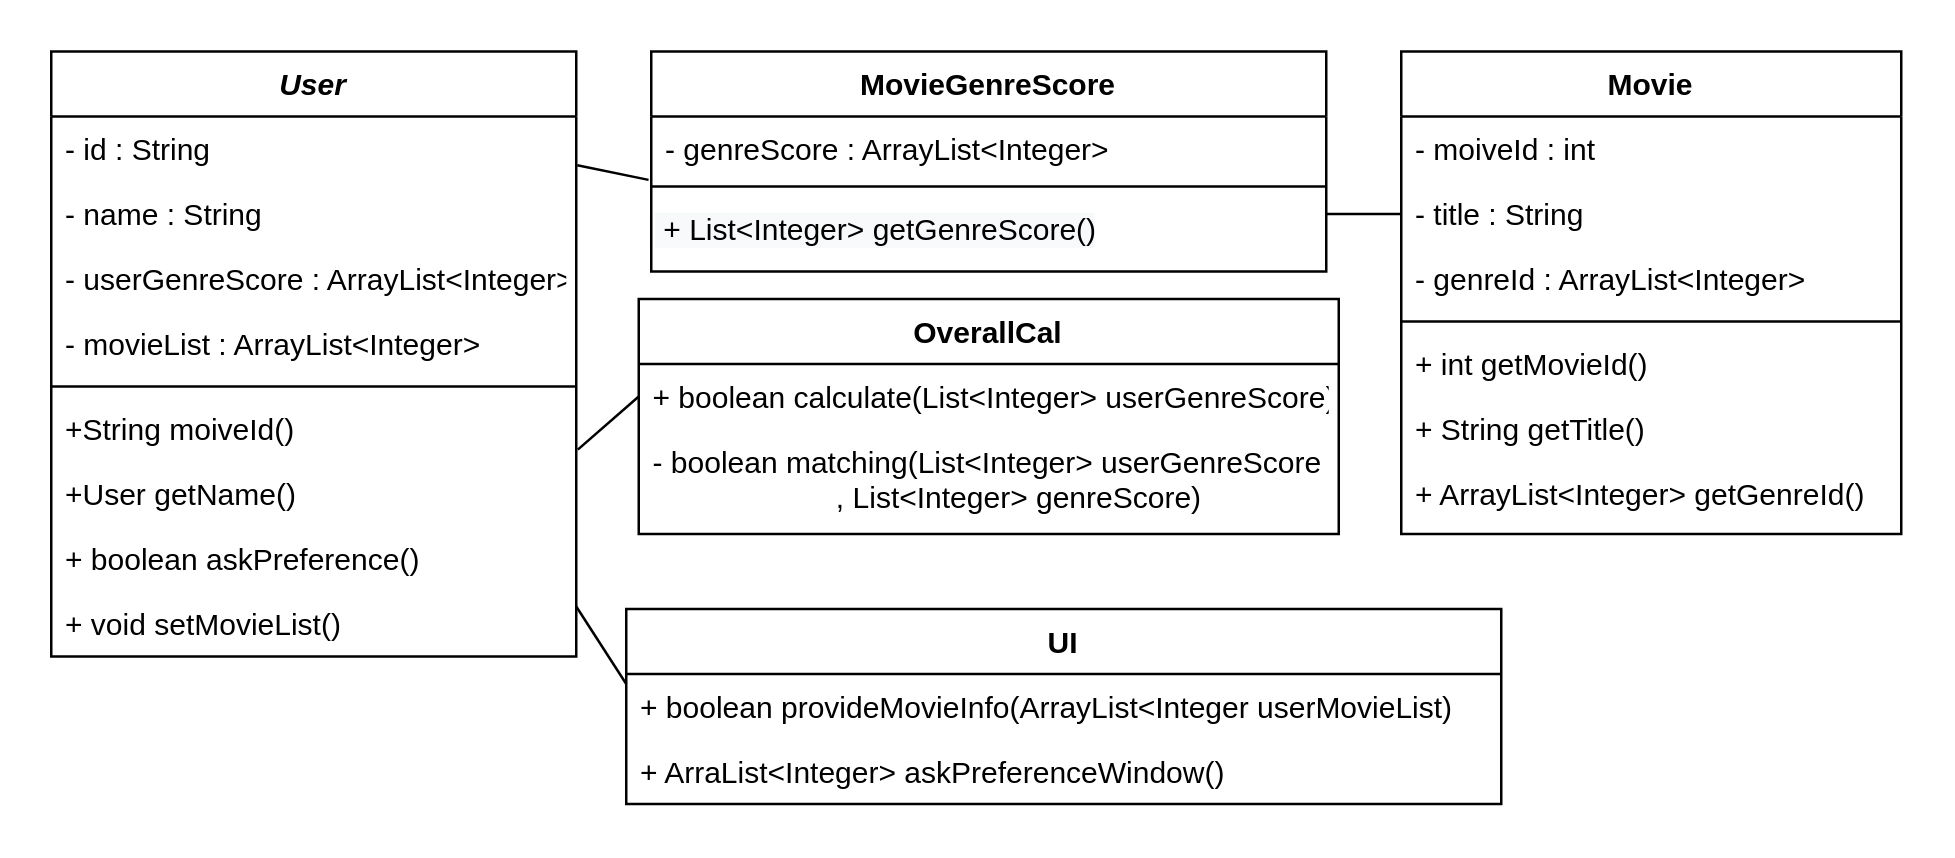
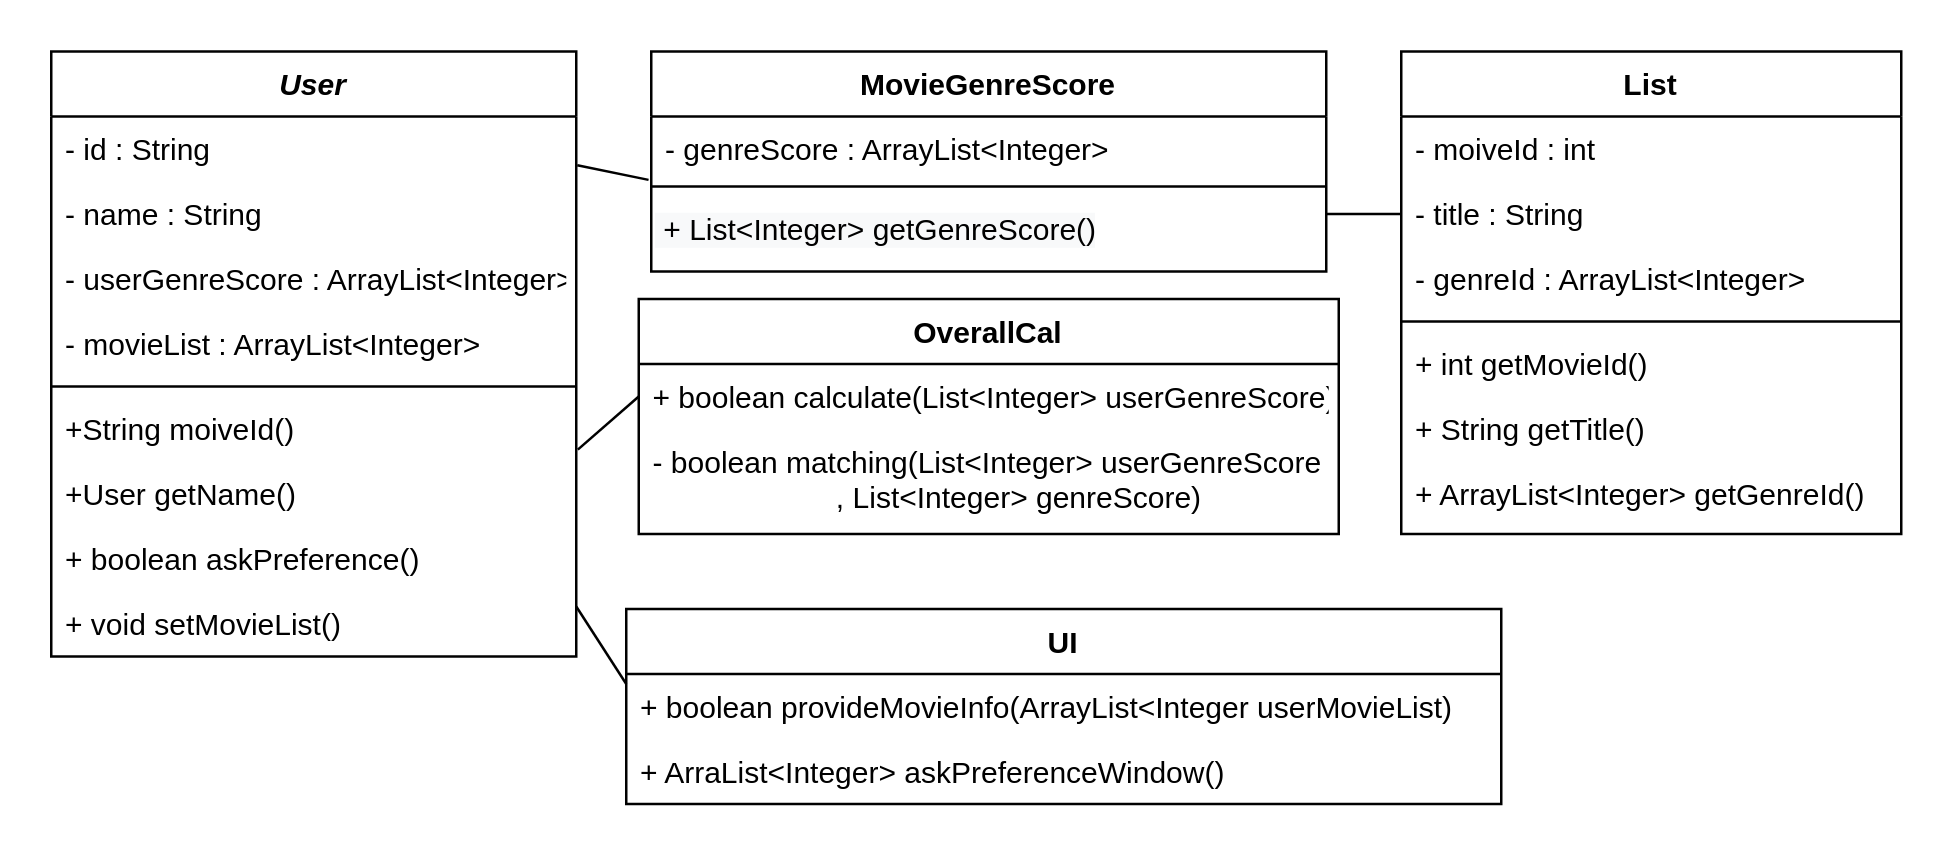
node "Movie": label "Movie" -> "List"
